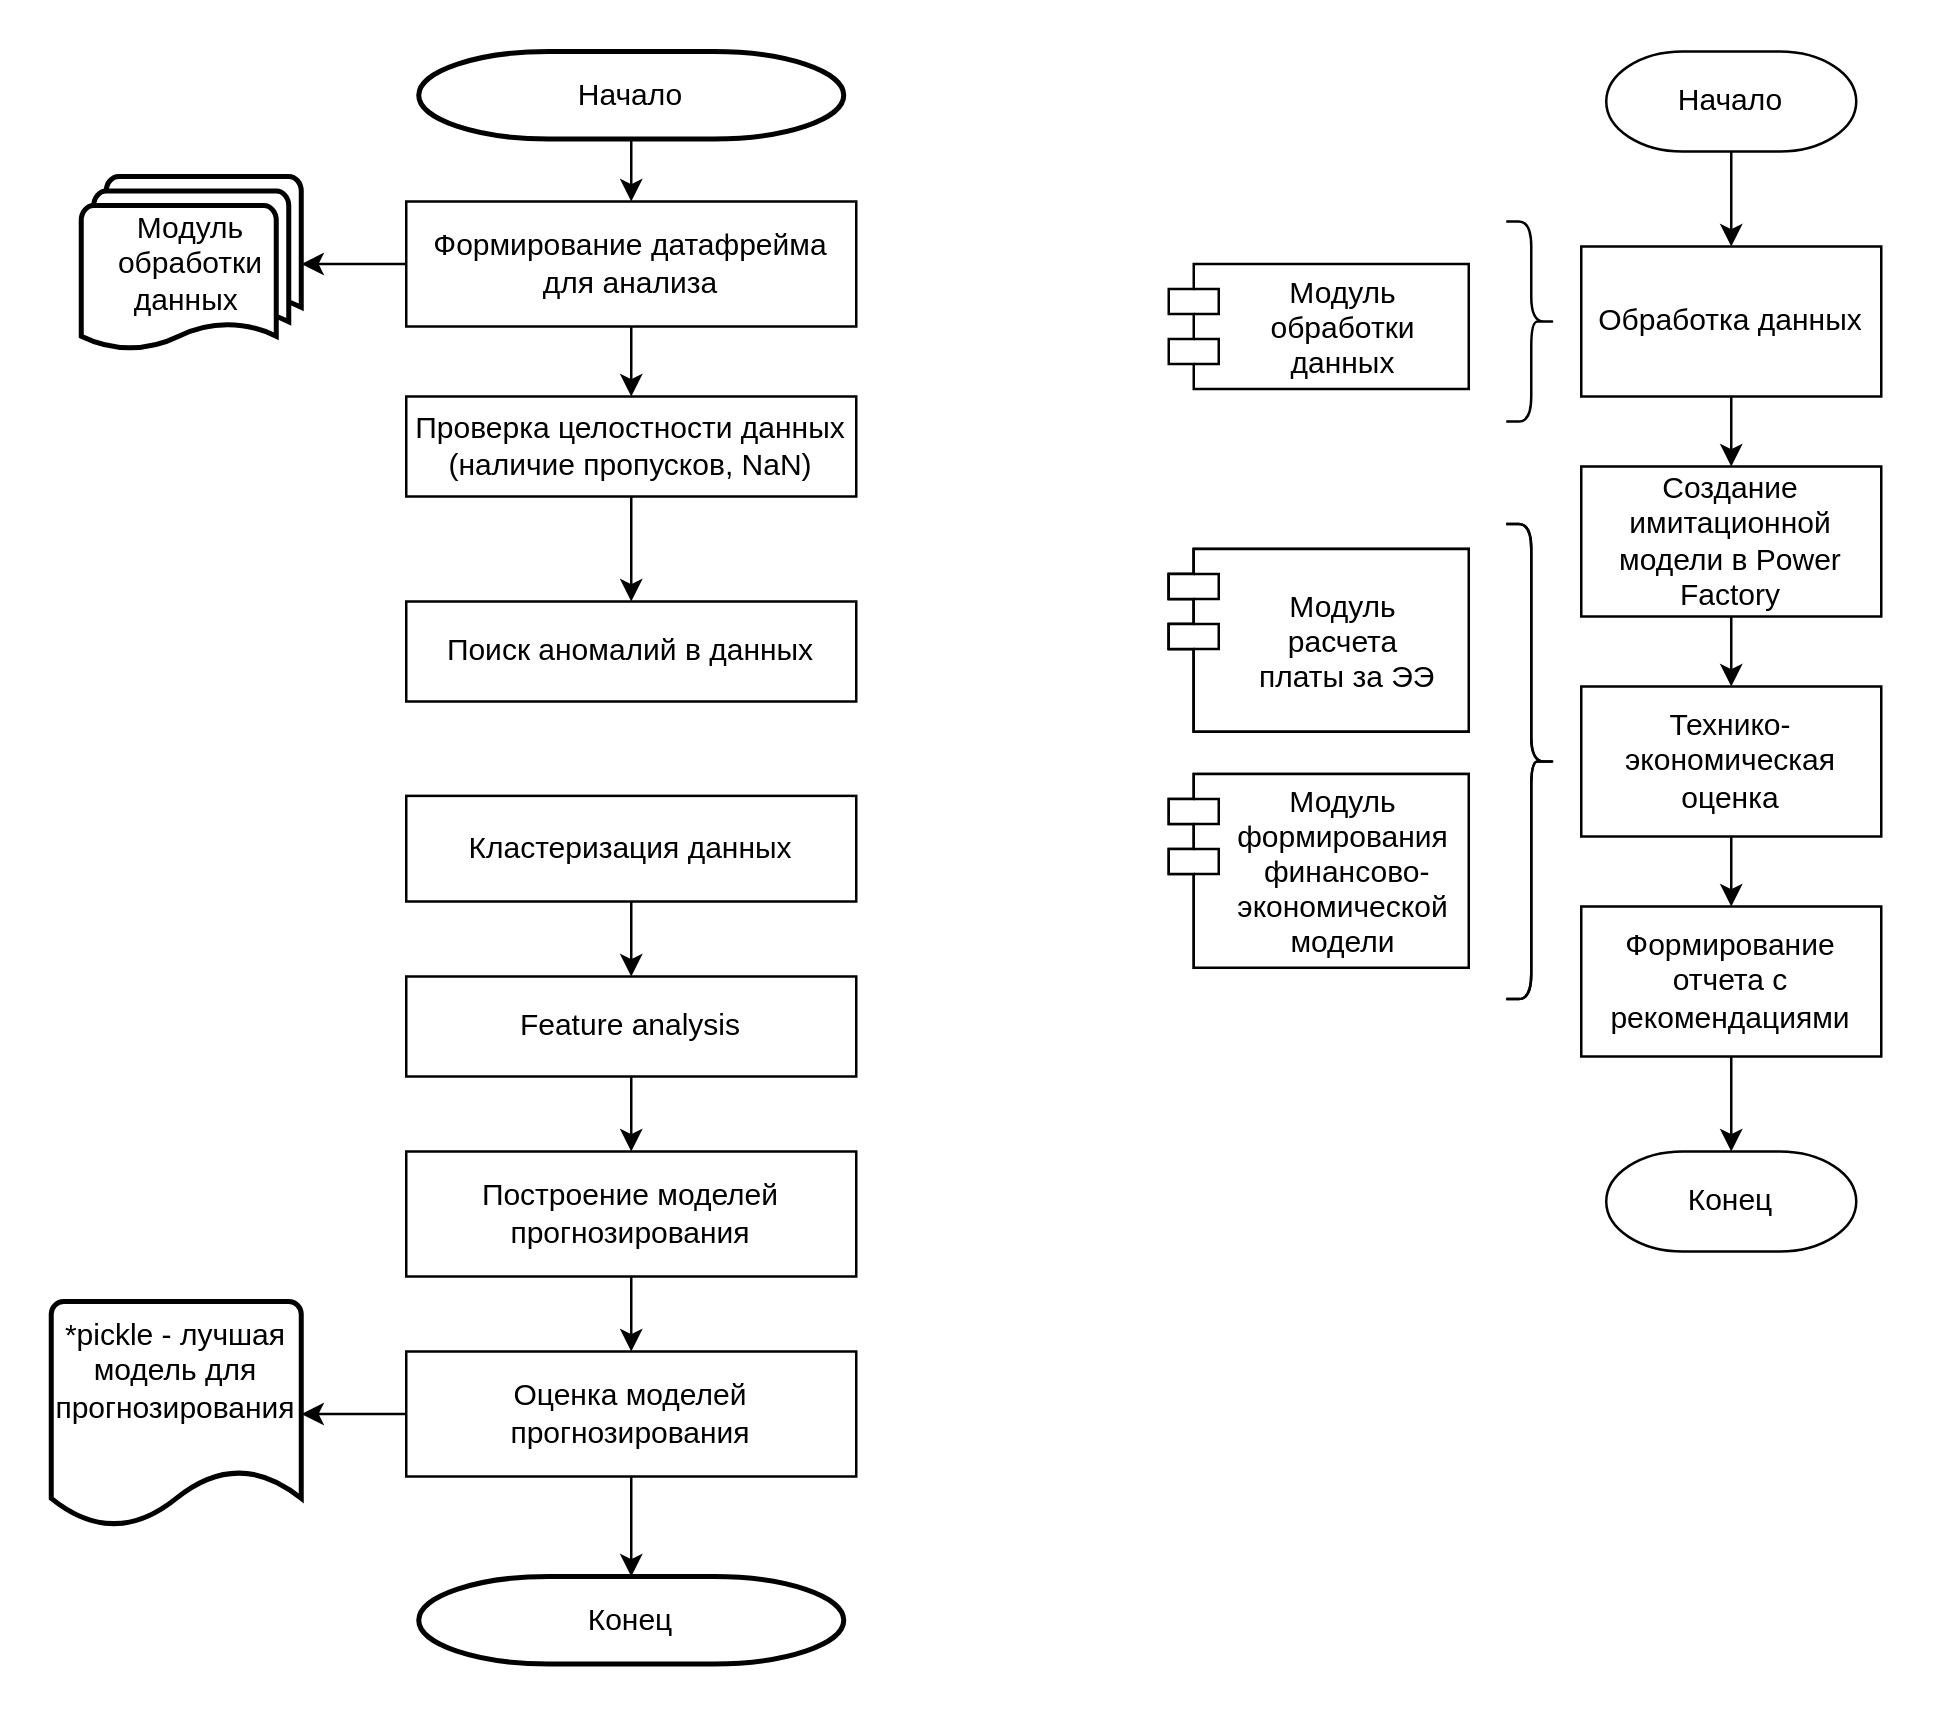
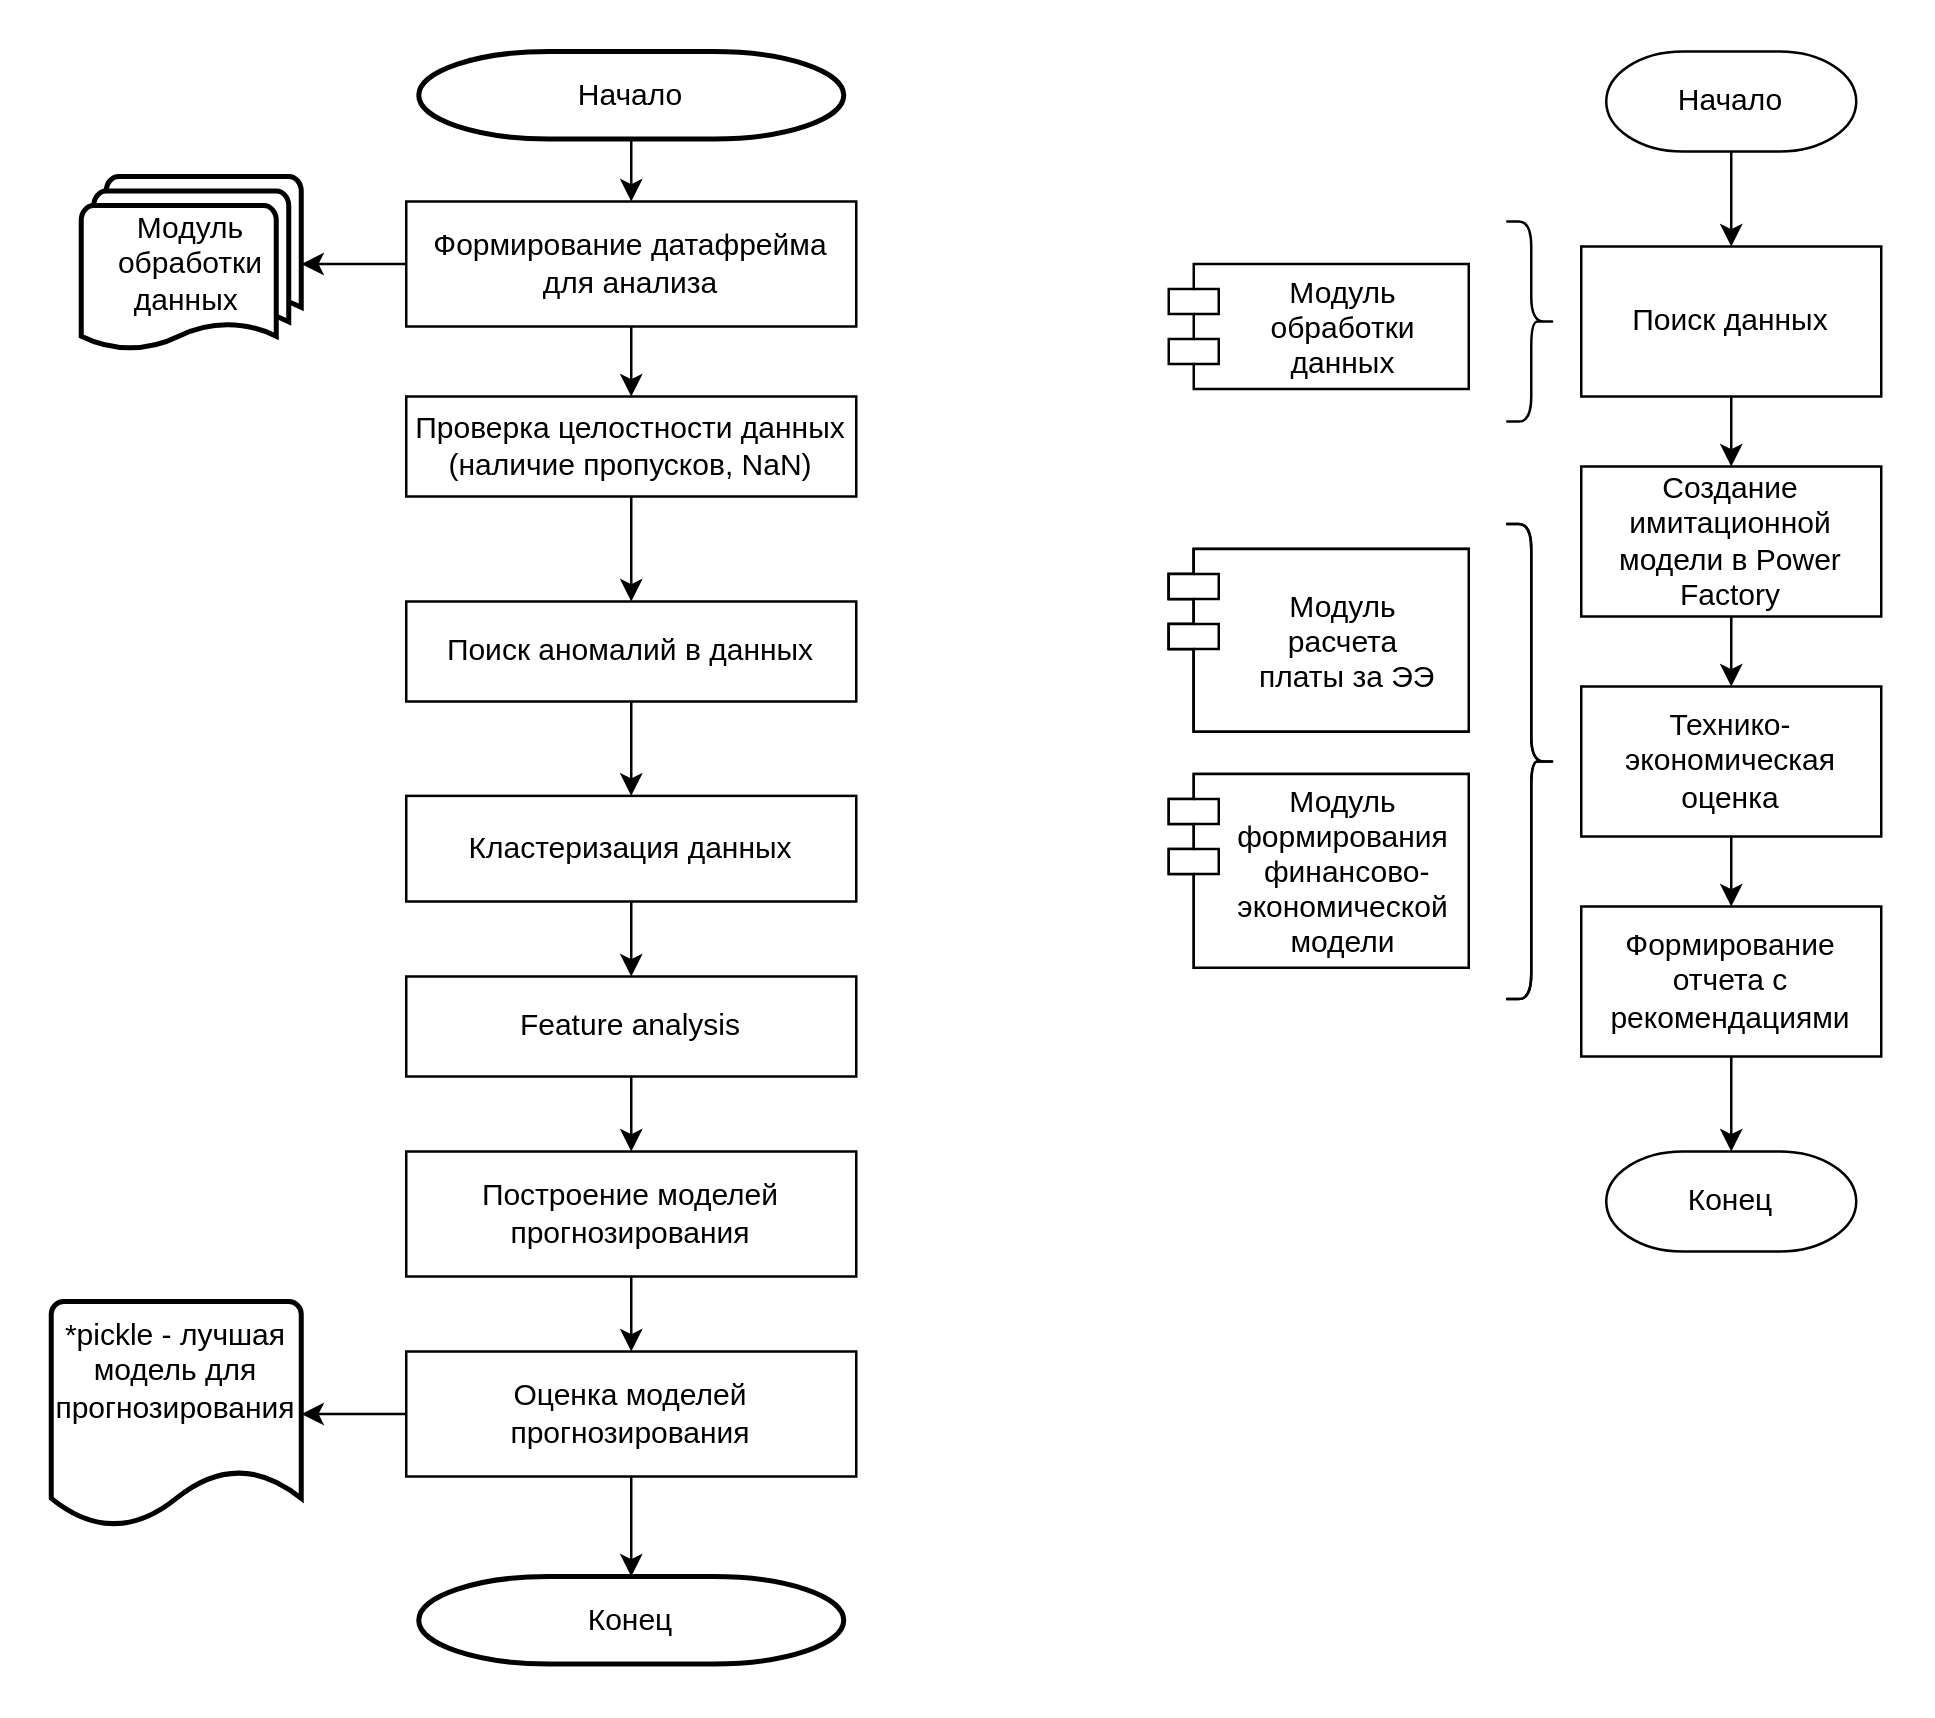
node "Обработка данных": label "Обработка данных" -> "Поиск данных"
edge "Поиск аномалий в данных" -> "Кластеризация данных": added
